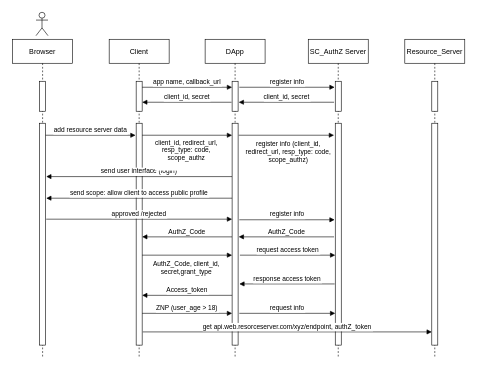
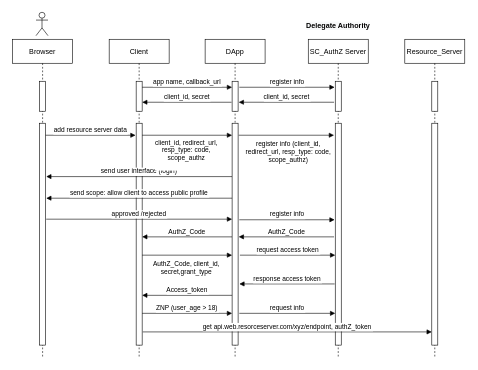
node "Delegate Authority": added
